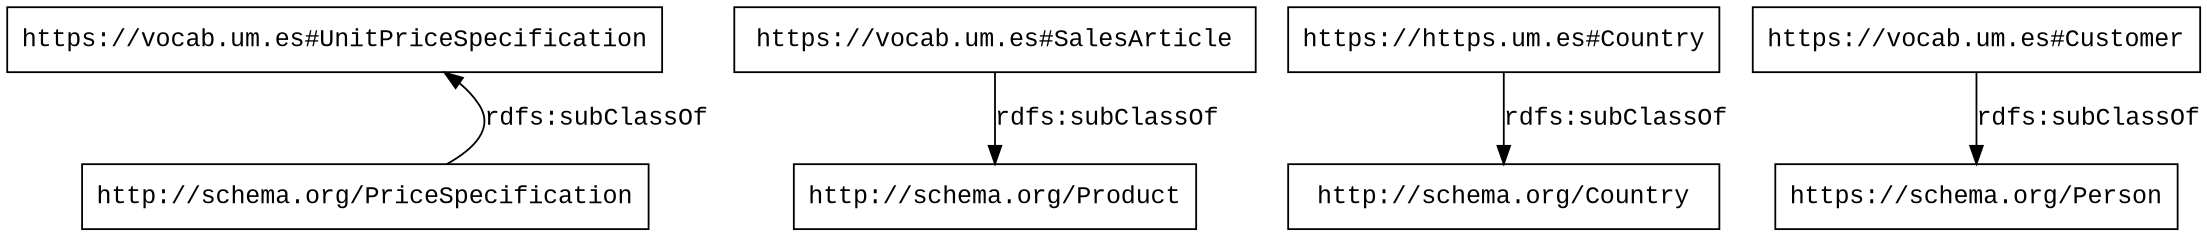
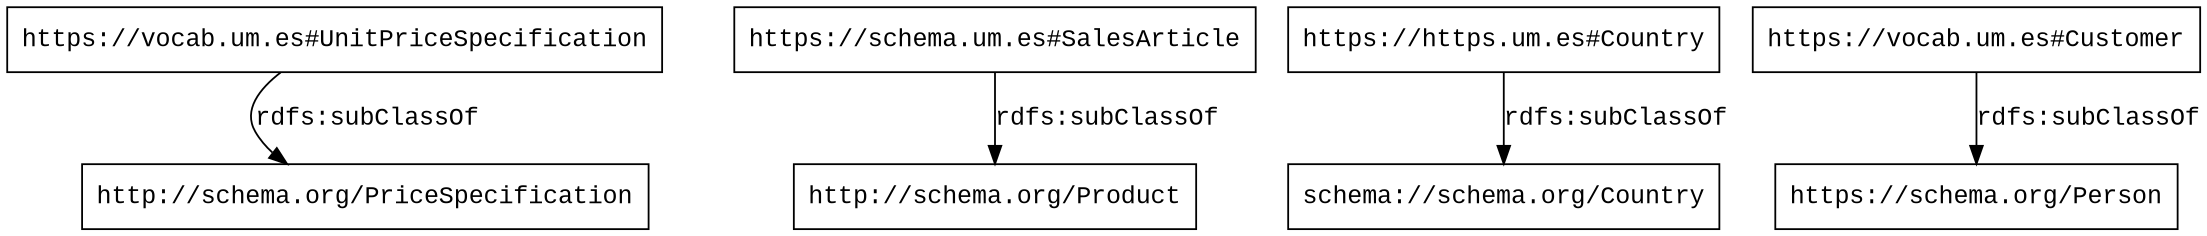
node "https://vocab.um.es#SalesArticle": label "https://vocab.um.es#SalesArticle" -> "https://schema.um.es#SalesArticle"
edge "http://schema.org/PriceSpecification" -> "https://vocab.um.es#UnitPriceSpecification": reversed
node "http://schema.org/Country": label "http://schema.org/Country" -> "schema://schema.org/Country"
